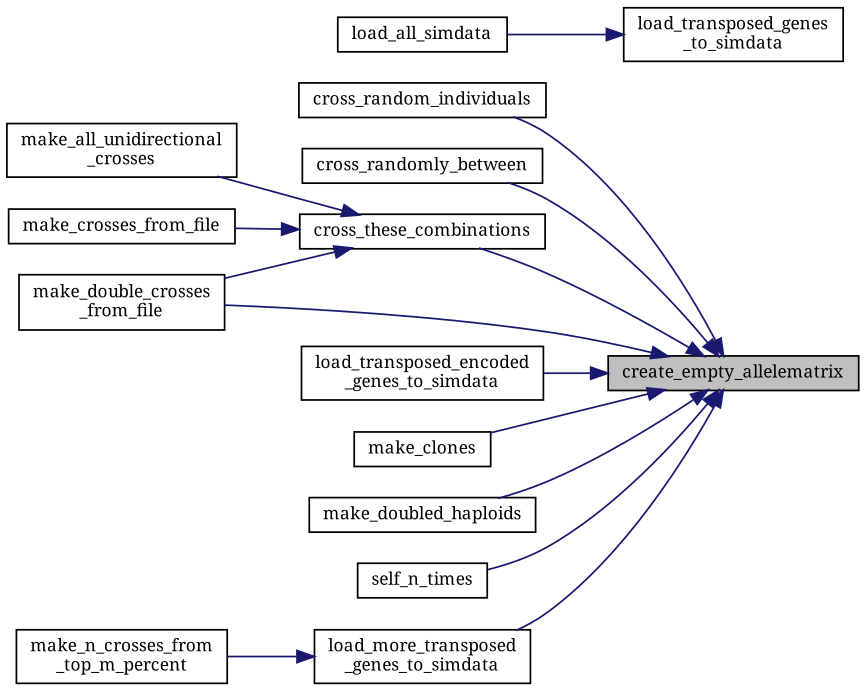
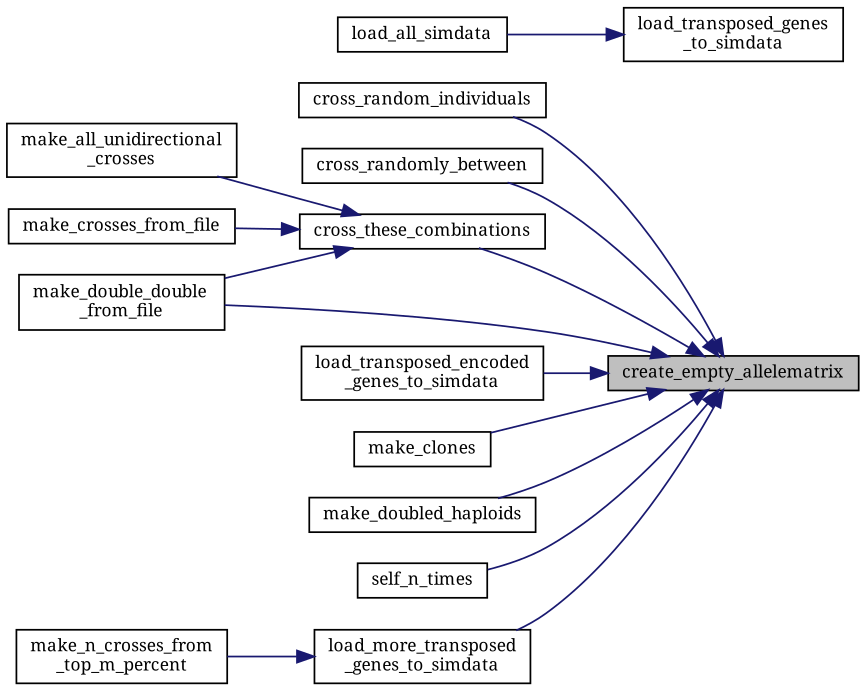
node "make_double_crosses _from_file": label "make_double_crosses _from_file" -> "make_double_double _from_file"
